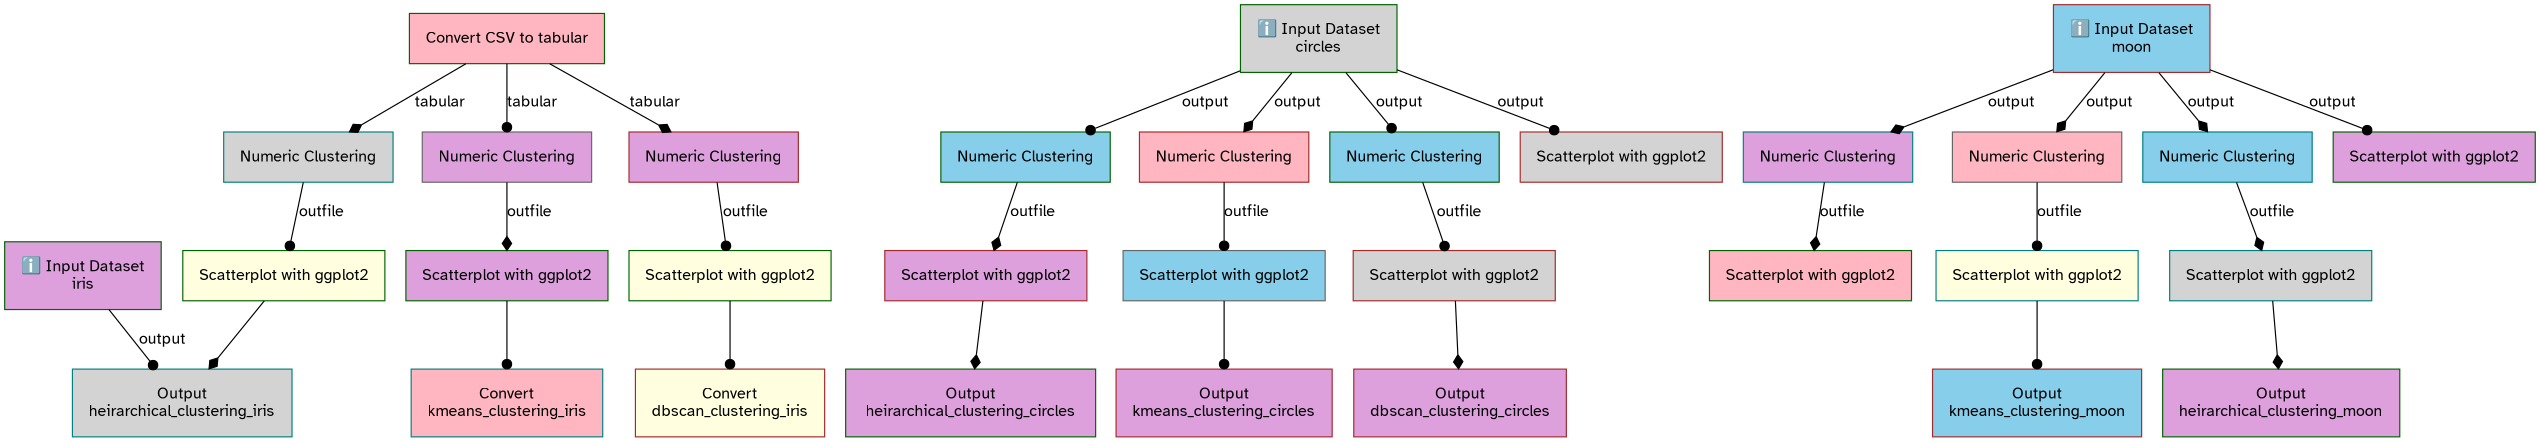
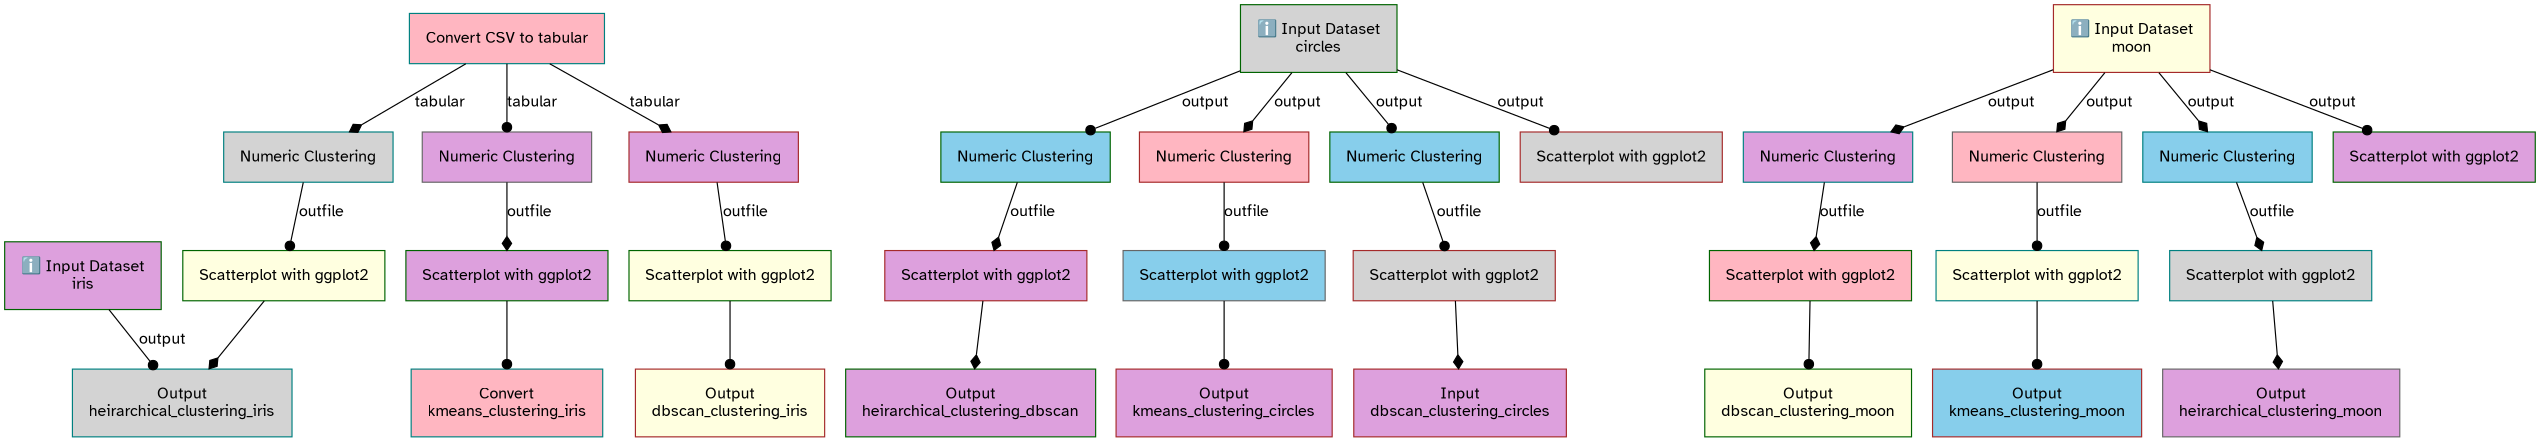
node "Convert CSV to tabular": color darkgreen -> teal
node "ℹ️ Input Dataset moon": fillcolor skyblue -> lightyellow
node "Convert dbscan_clustering_iris": label "Convert dbscan_clustering_iris" -> "Output dbscan_clustering_iris"
node "Output heirarchical_clustering_circles": label "Output heirarchical_clustering_circles" -> "Output heirarchical_clustering_dbscan"
node "Output dbscan_clustering_circles": label "Output dbscan_clustering_circles" -> "Input dbscan_clustering_circles"
node "Output dbscan_clustering_moon": added
node "Output heirarchical_clustering_moon": color darkgreen -> gray40
